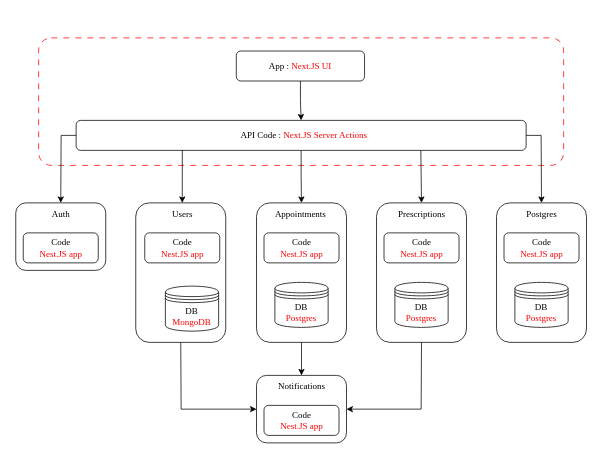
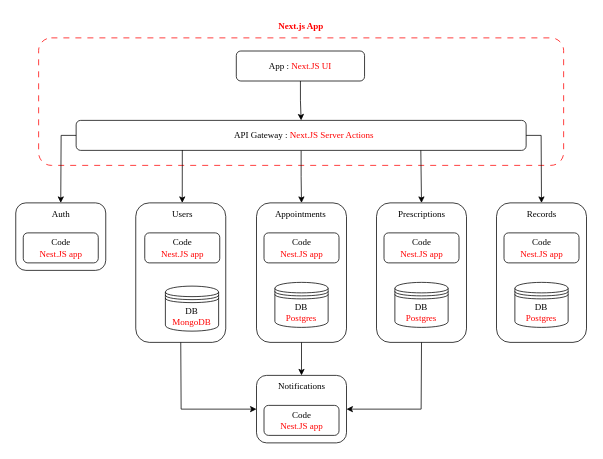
node "Next.js App": added
node "API Code : Next.JS Server Actions": label "API Code : Next.JS Server Actions" -> "API Gateway : Next.JS Server Actions"
node "Postgres": label "Postgres" -> "Records"
